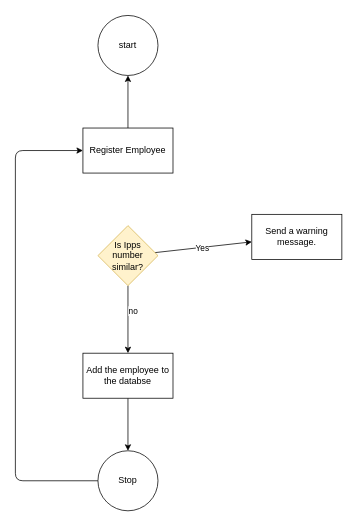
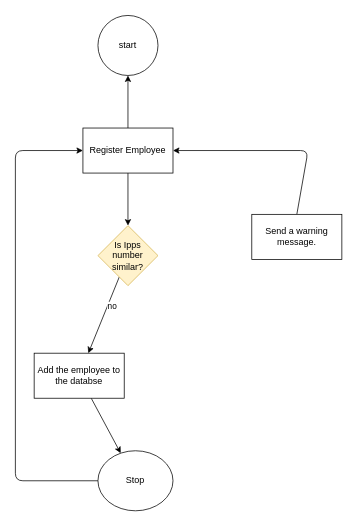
edge "Send a warning message." -> "Register Employee": added
edge "Register Employee" -> "Is Ipps number similar?": added
edge "Is Ipps number similar?" -> "Send a warning message.": removed, label "Yes"
node "Add the employee to the databse": moved (128, 375) -> (79, 375)
node "Stop": size 60x60 -> 75x60
